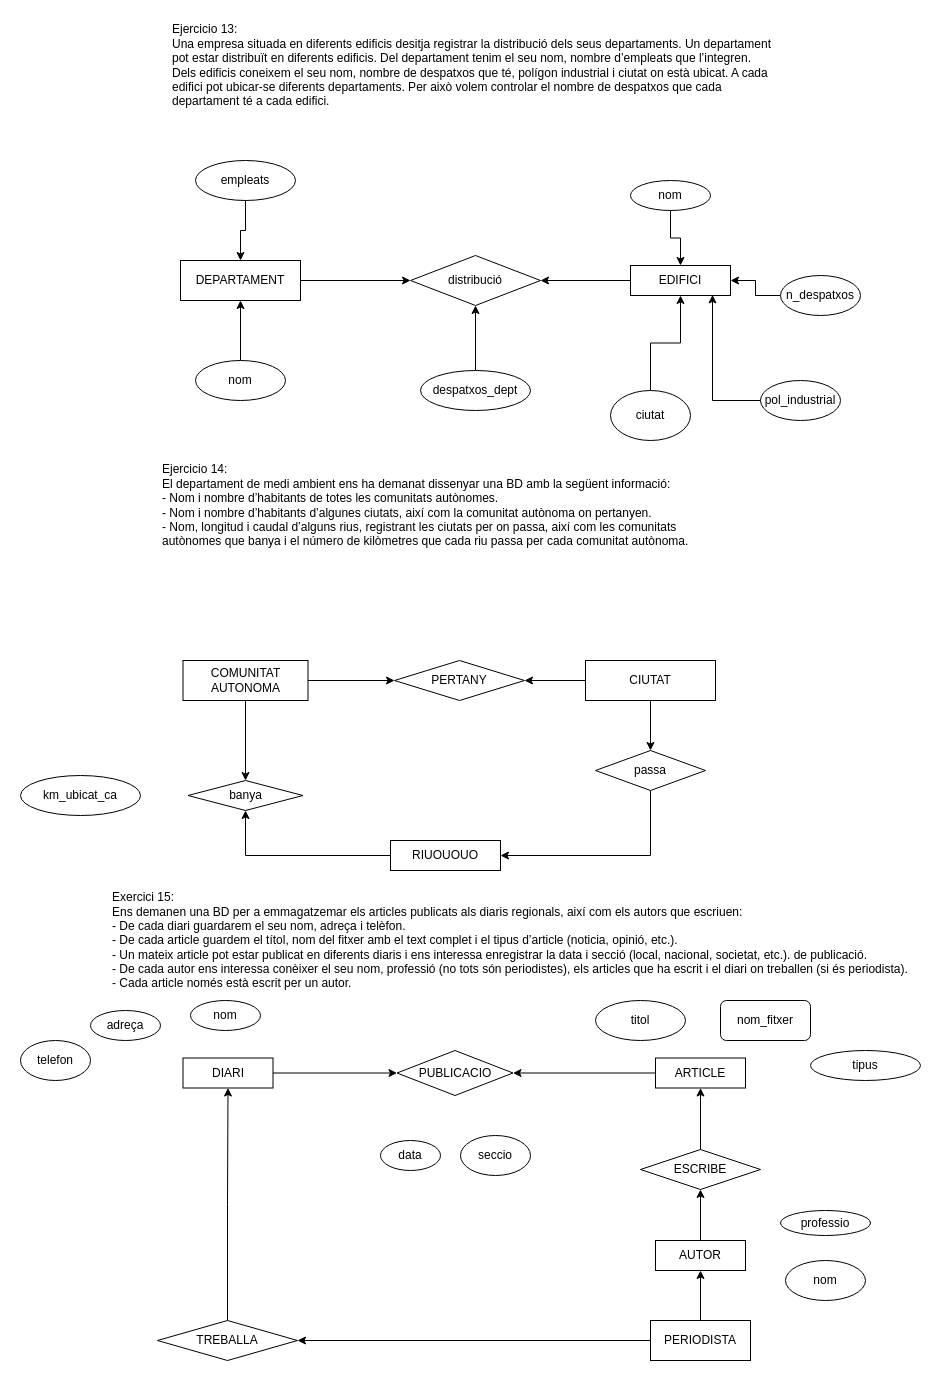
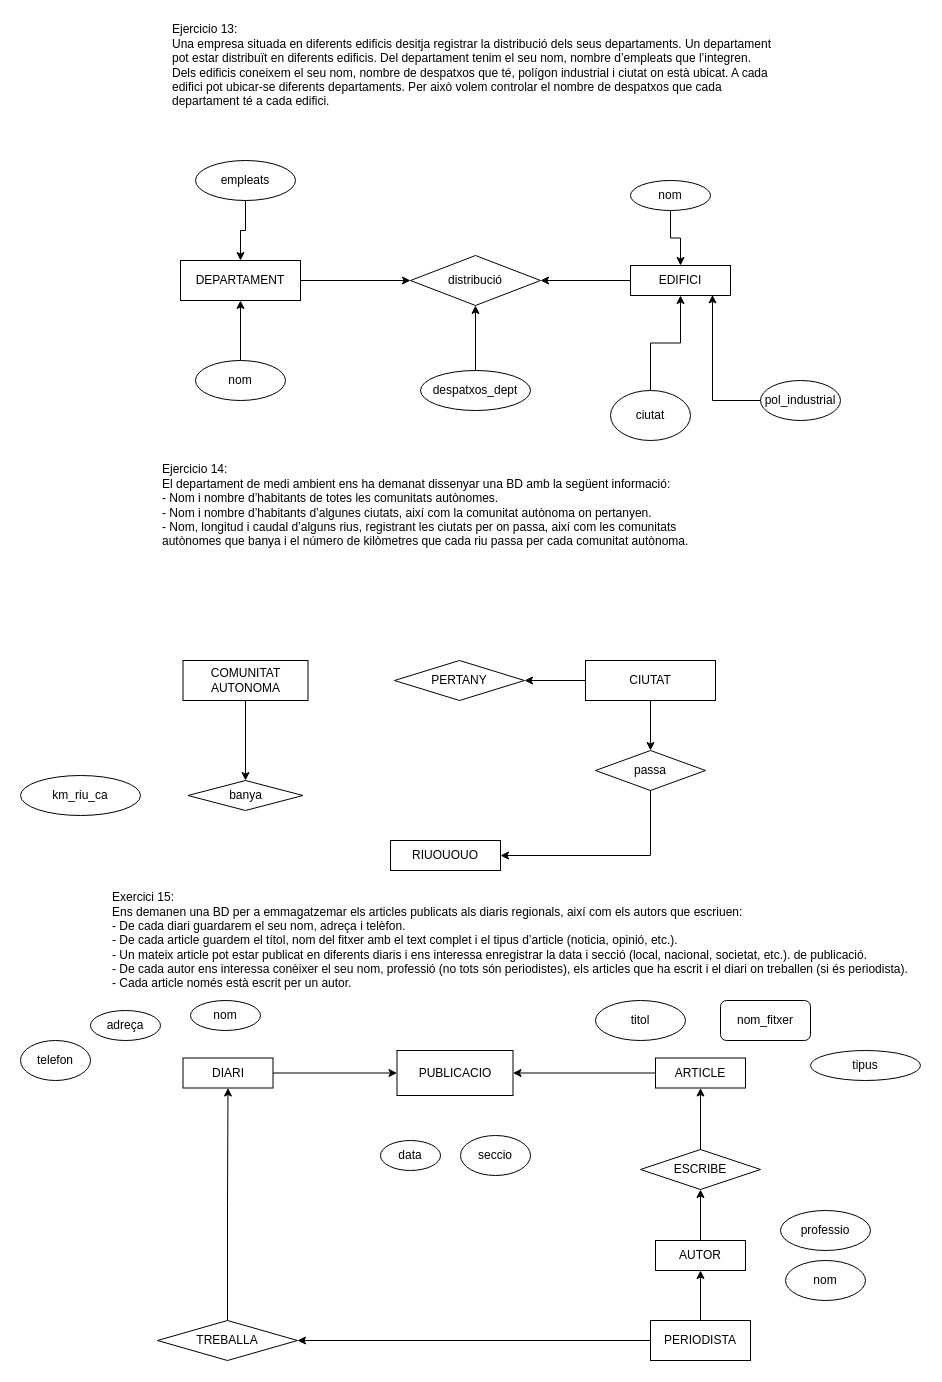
edge "n_despatxos" -> "EDIFICI": removed
node "n_despatxos": removed
edge "COMUNITAT AUTONOMA" -> "PERTANY": removed
node "km_ubicat_ca": label "km_ubicat_ca" -> "km_riu_ca"
edge "RIUOUOUO" -> "banya": removed
node "PUBLICACIO": shape diamond -> rectangle
node "professio": size 90x25 -> 90x40
